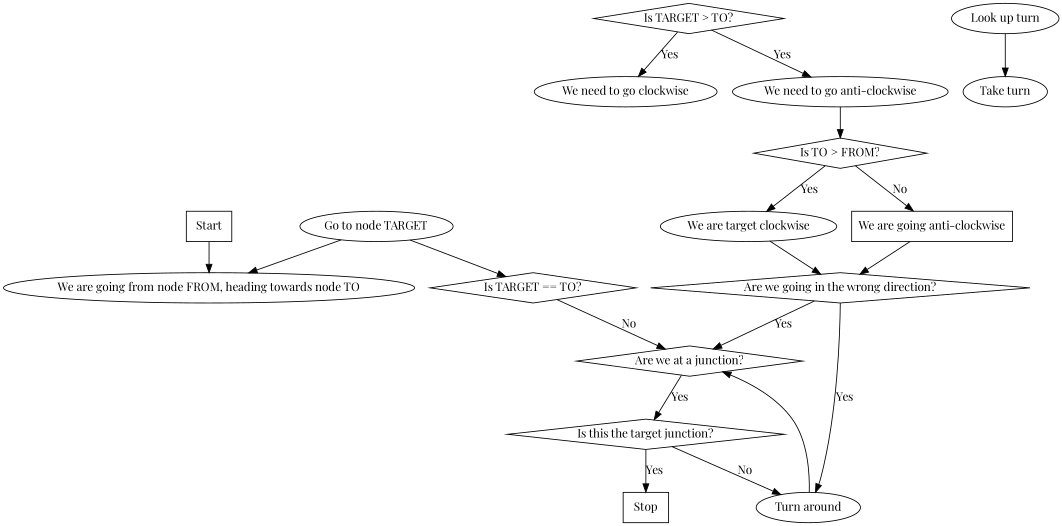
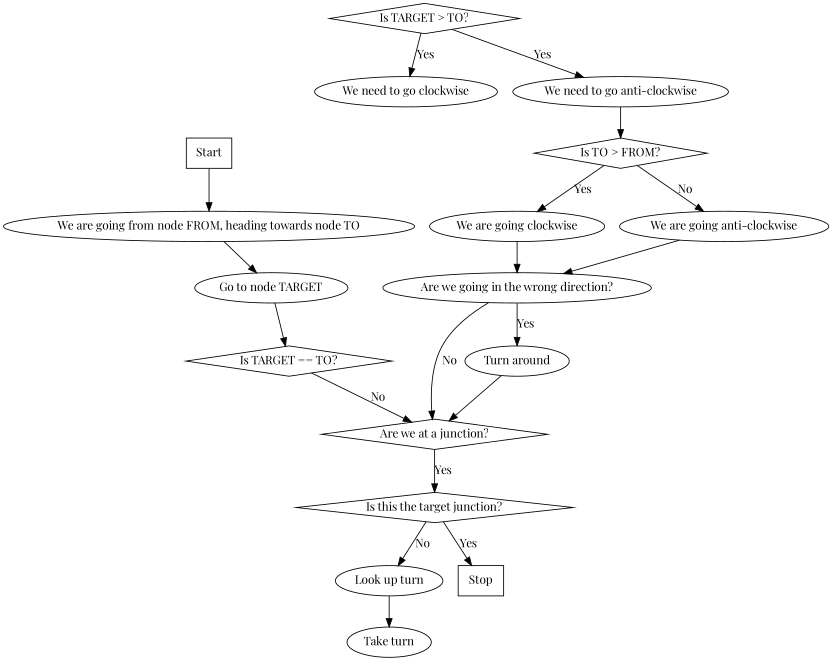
node "We are target clockwise": label "We are target clockwise" -> "We are going clockwise"
node "We are going anti-clockwise": shape box -> ellipse
edge "Go to node TARGET" -> "We are going from node FROM, heading towards node TO": reversed
node "Are we going in the wrong direction?": shape diamond -> ellipse
edge "Are we going in the wrong direction?" -> "Are we at a junction?": label "Yes" -> "No"
edge "Is this the target junction?" -> "Turn around": now "Is this the target junction?" -> "Look up turn"
